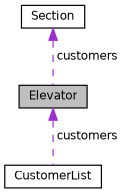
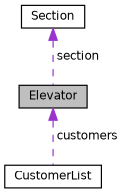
edge "Elevator" -> "Section": label " customers" -> " section"
